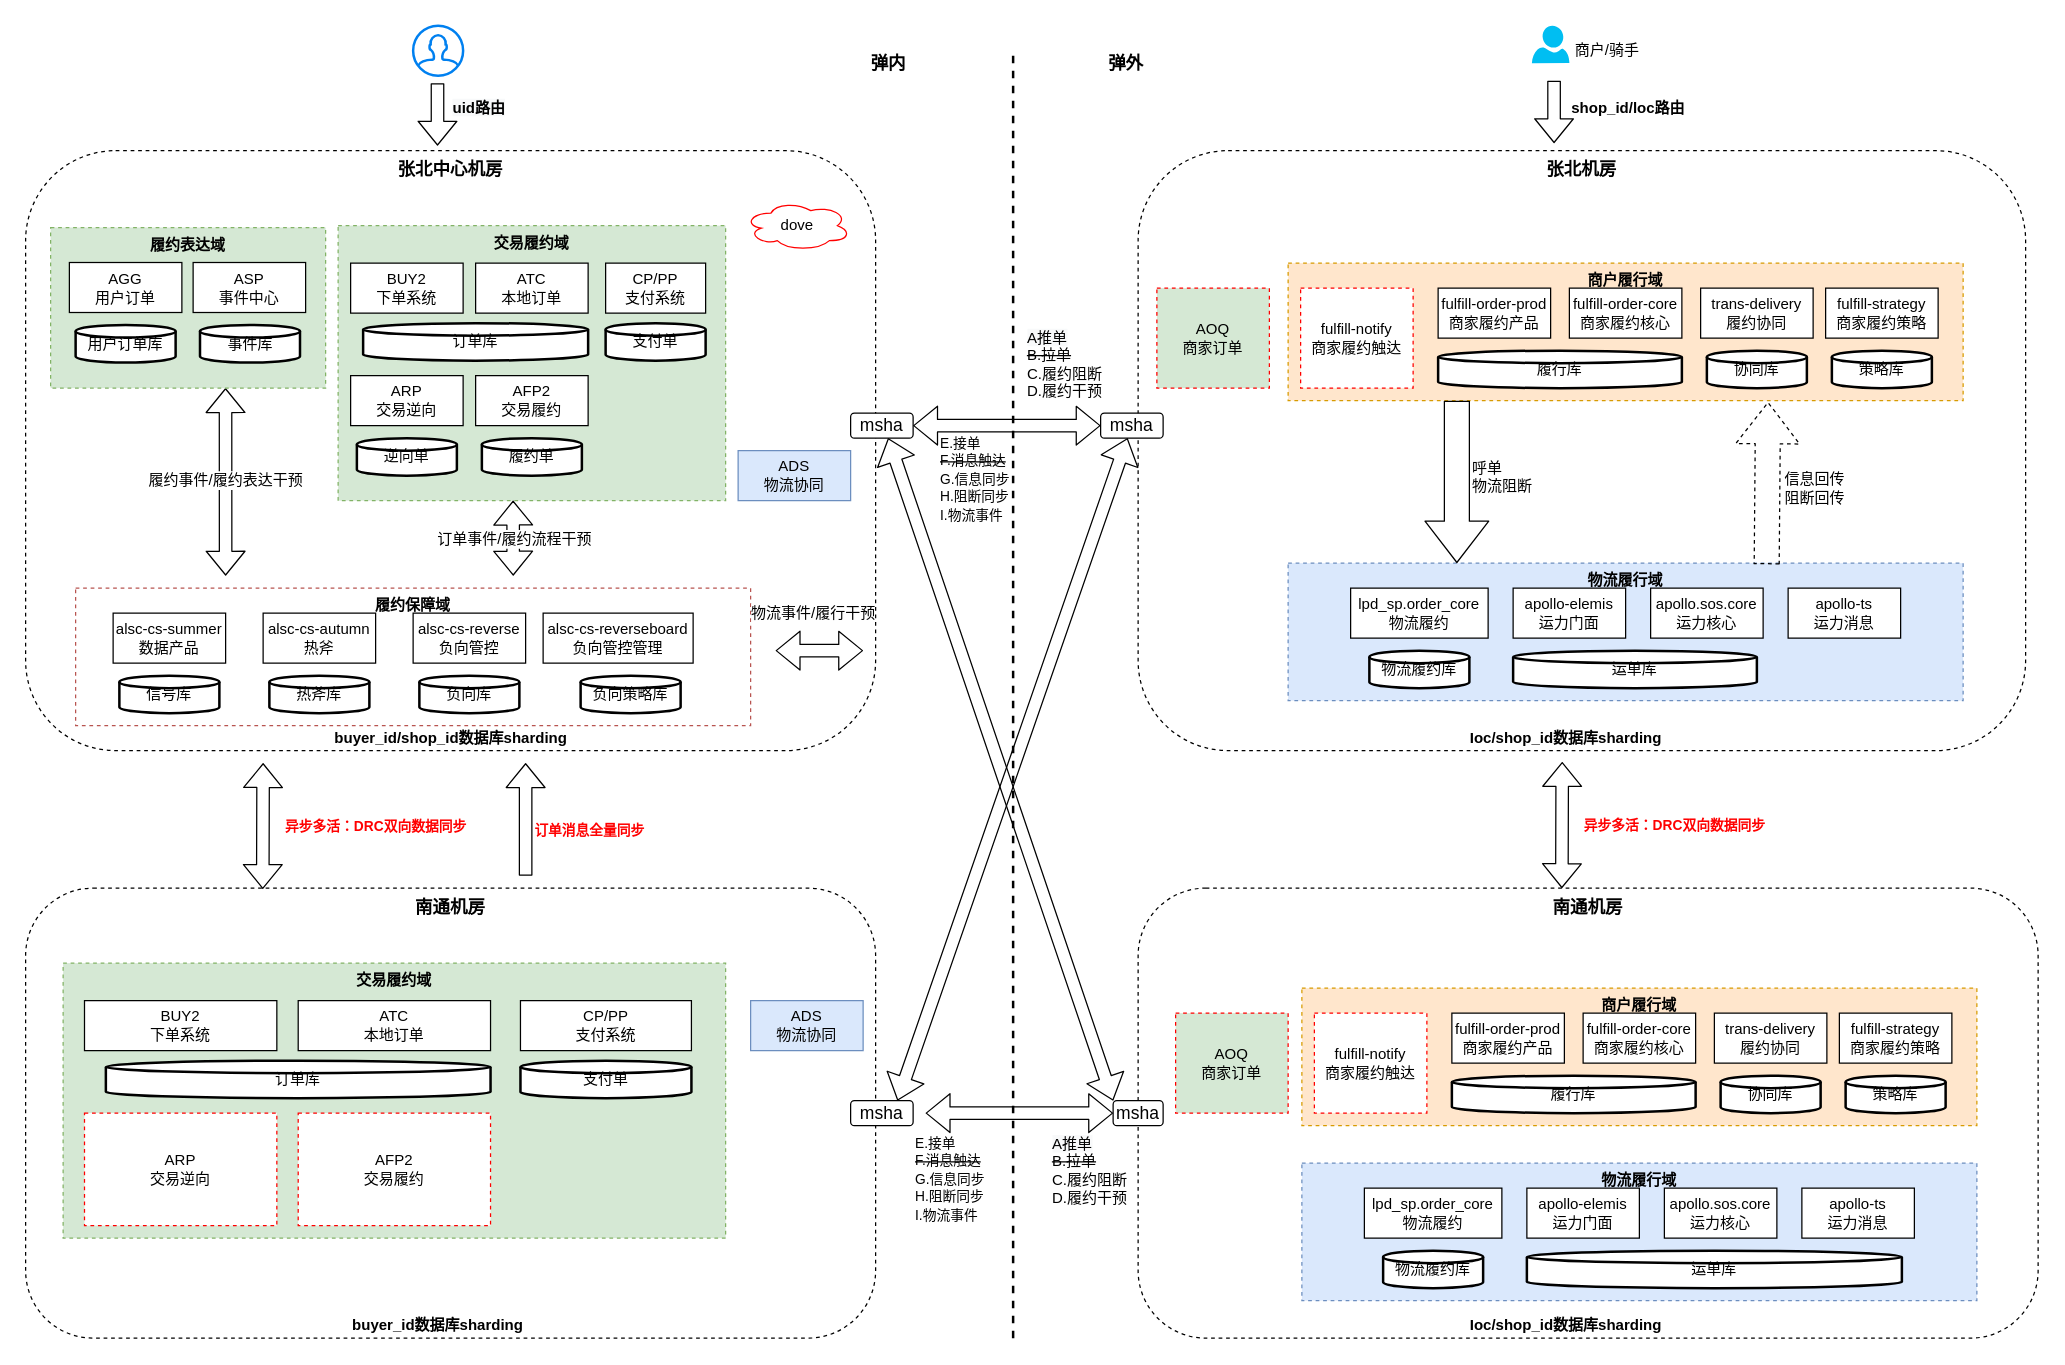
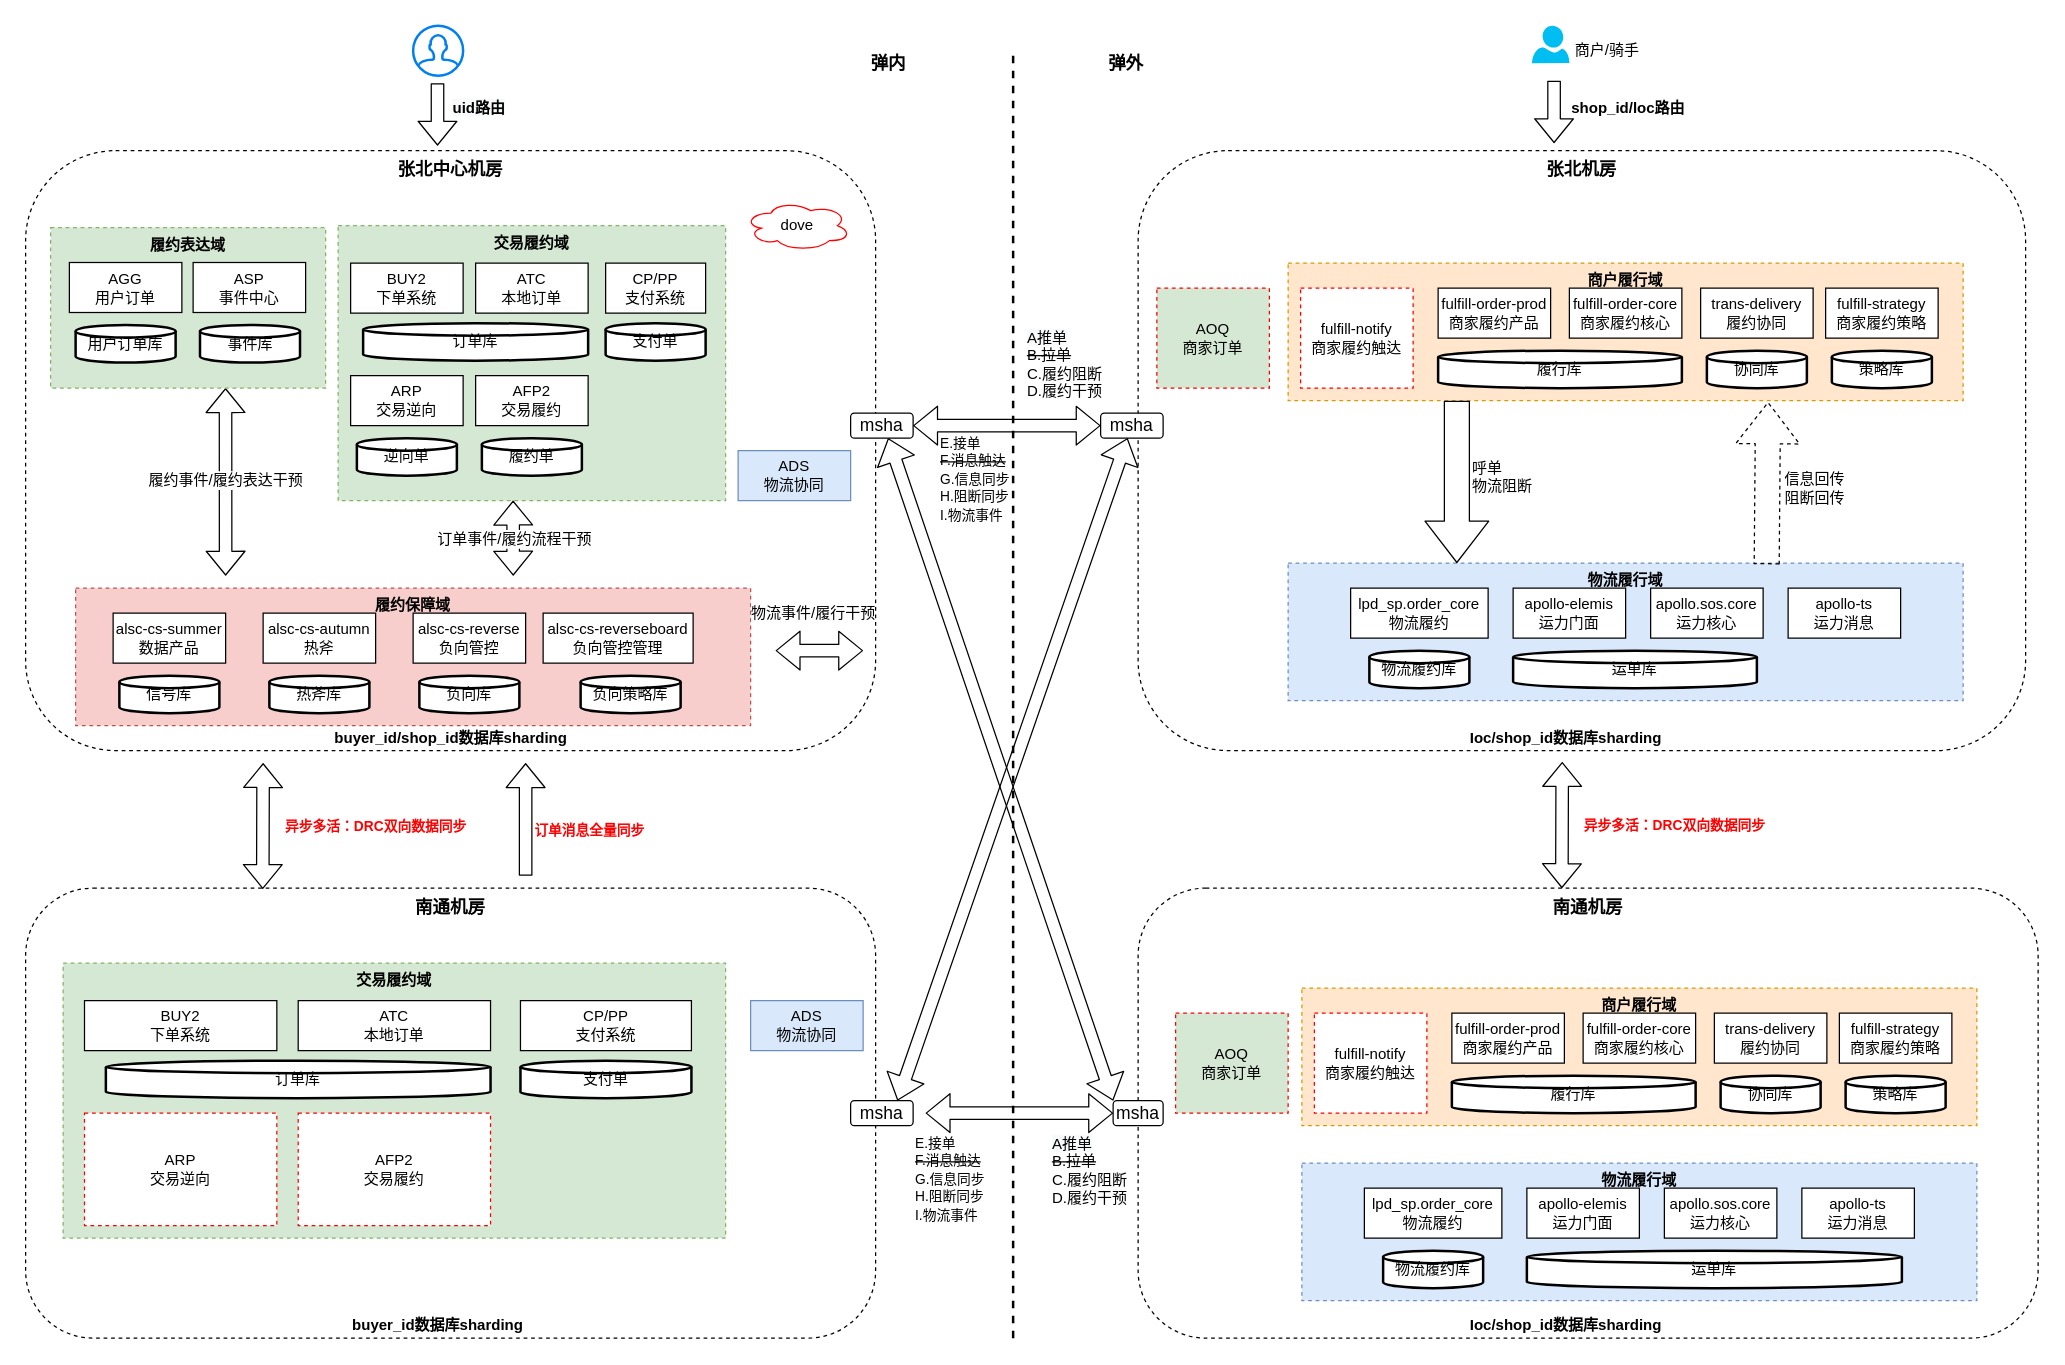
node "履约保障域": fillcolor #ffffff -> #f8cecc
